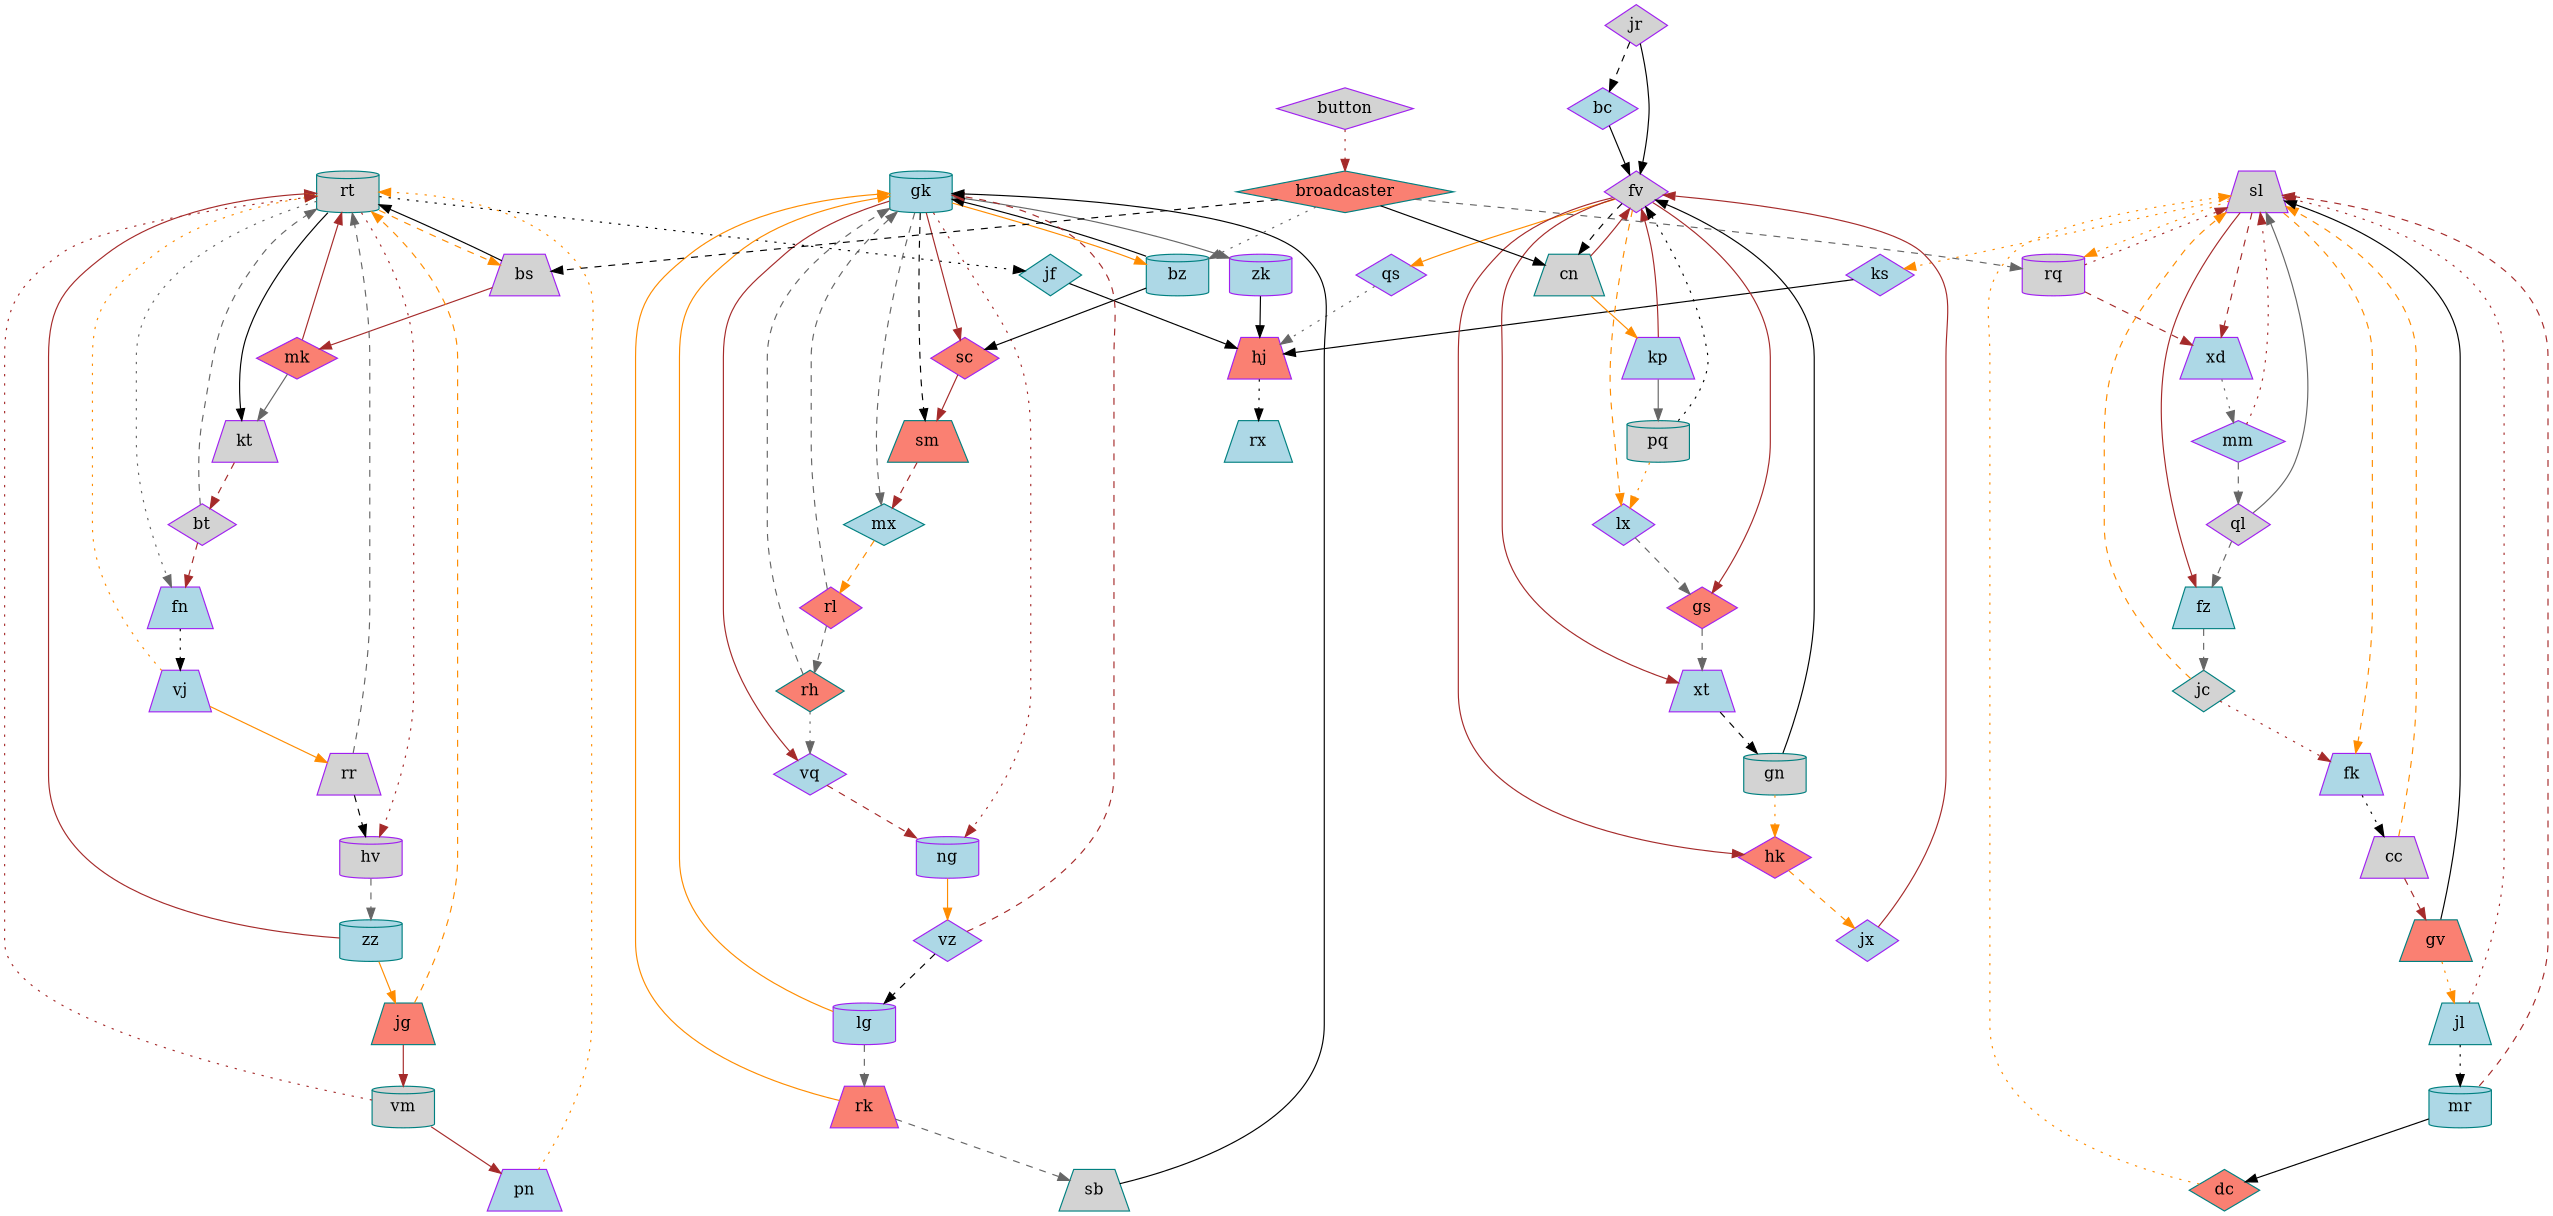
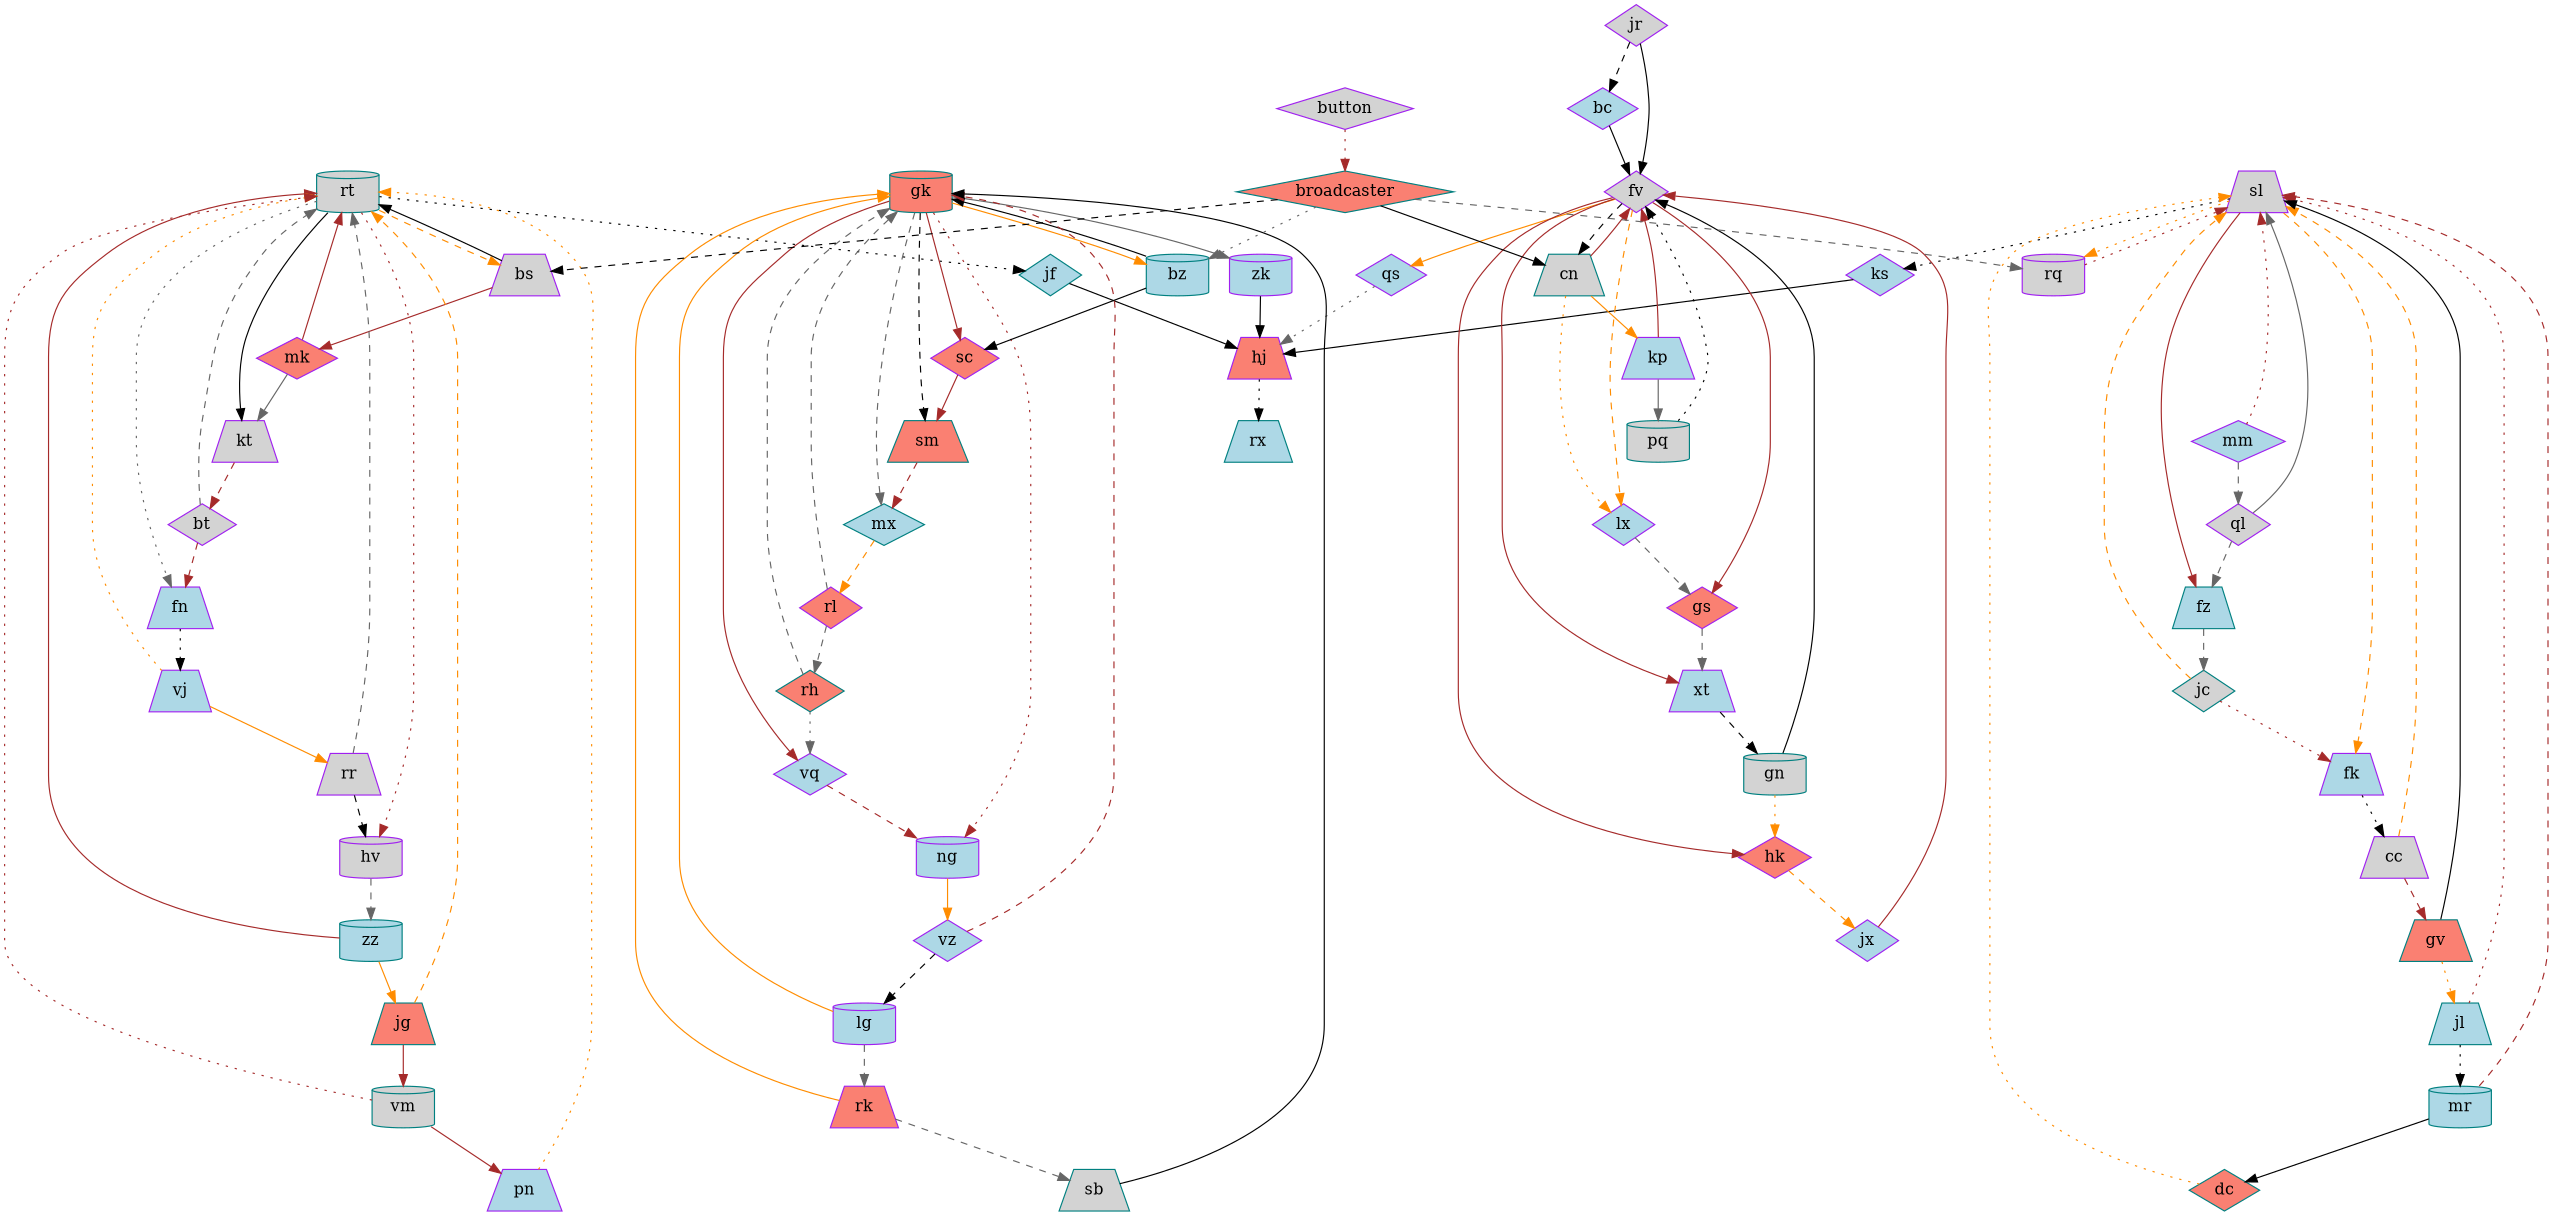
node "gk": fillcolor lightblue -> salmon
edge "sl" -> "ks": color darkorange -> black
node "xd": removed
edge "pq" -> "lx": now "cn" -> "lx"
